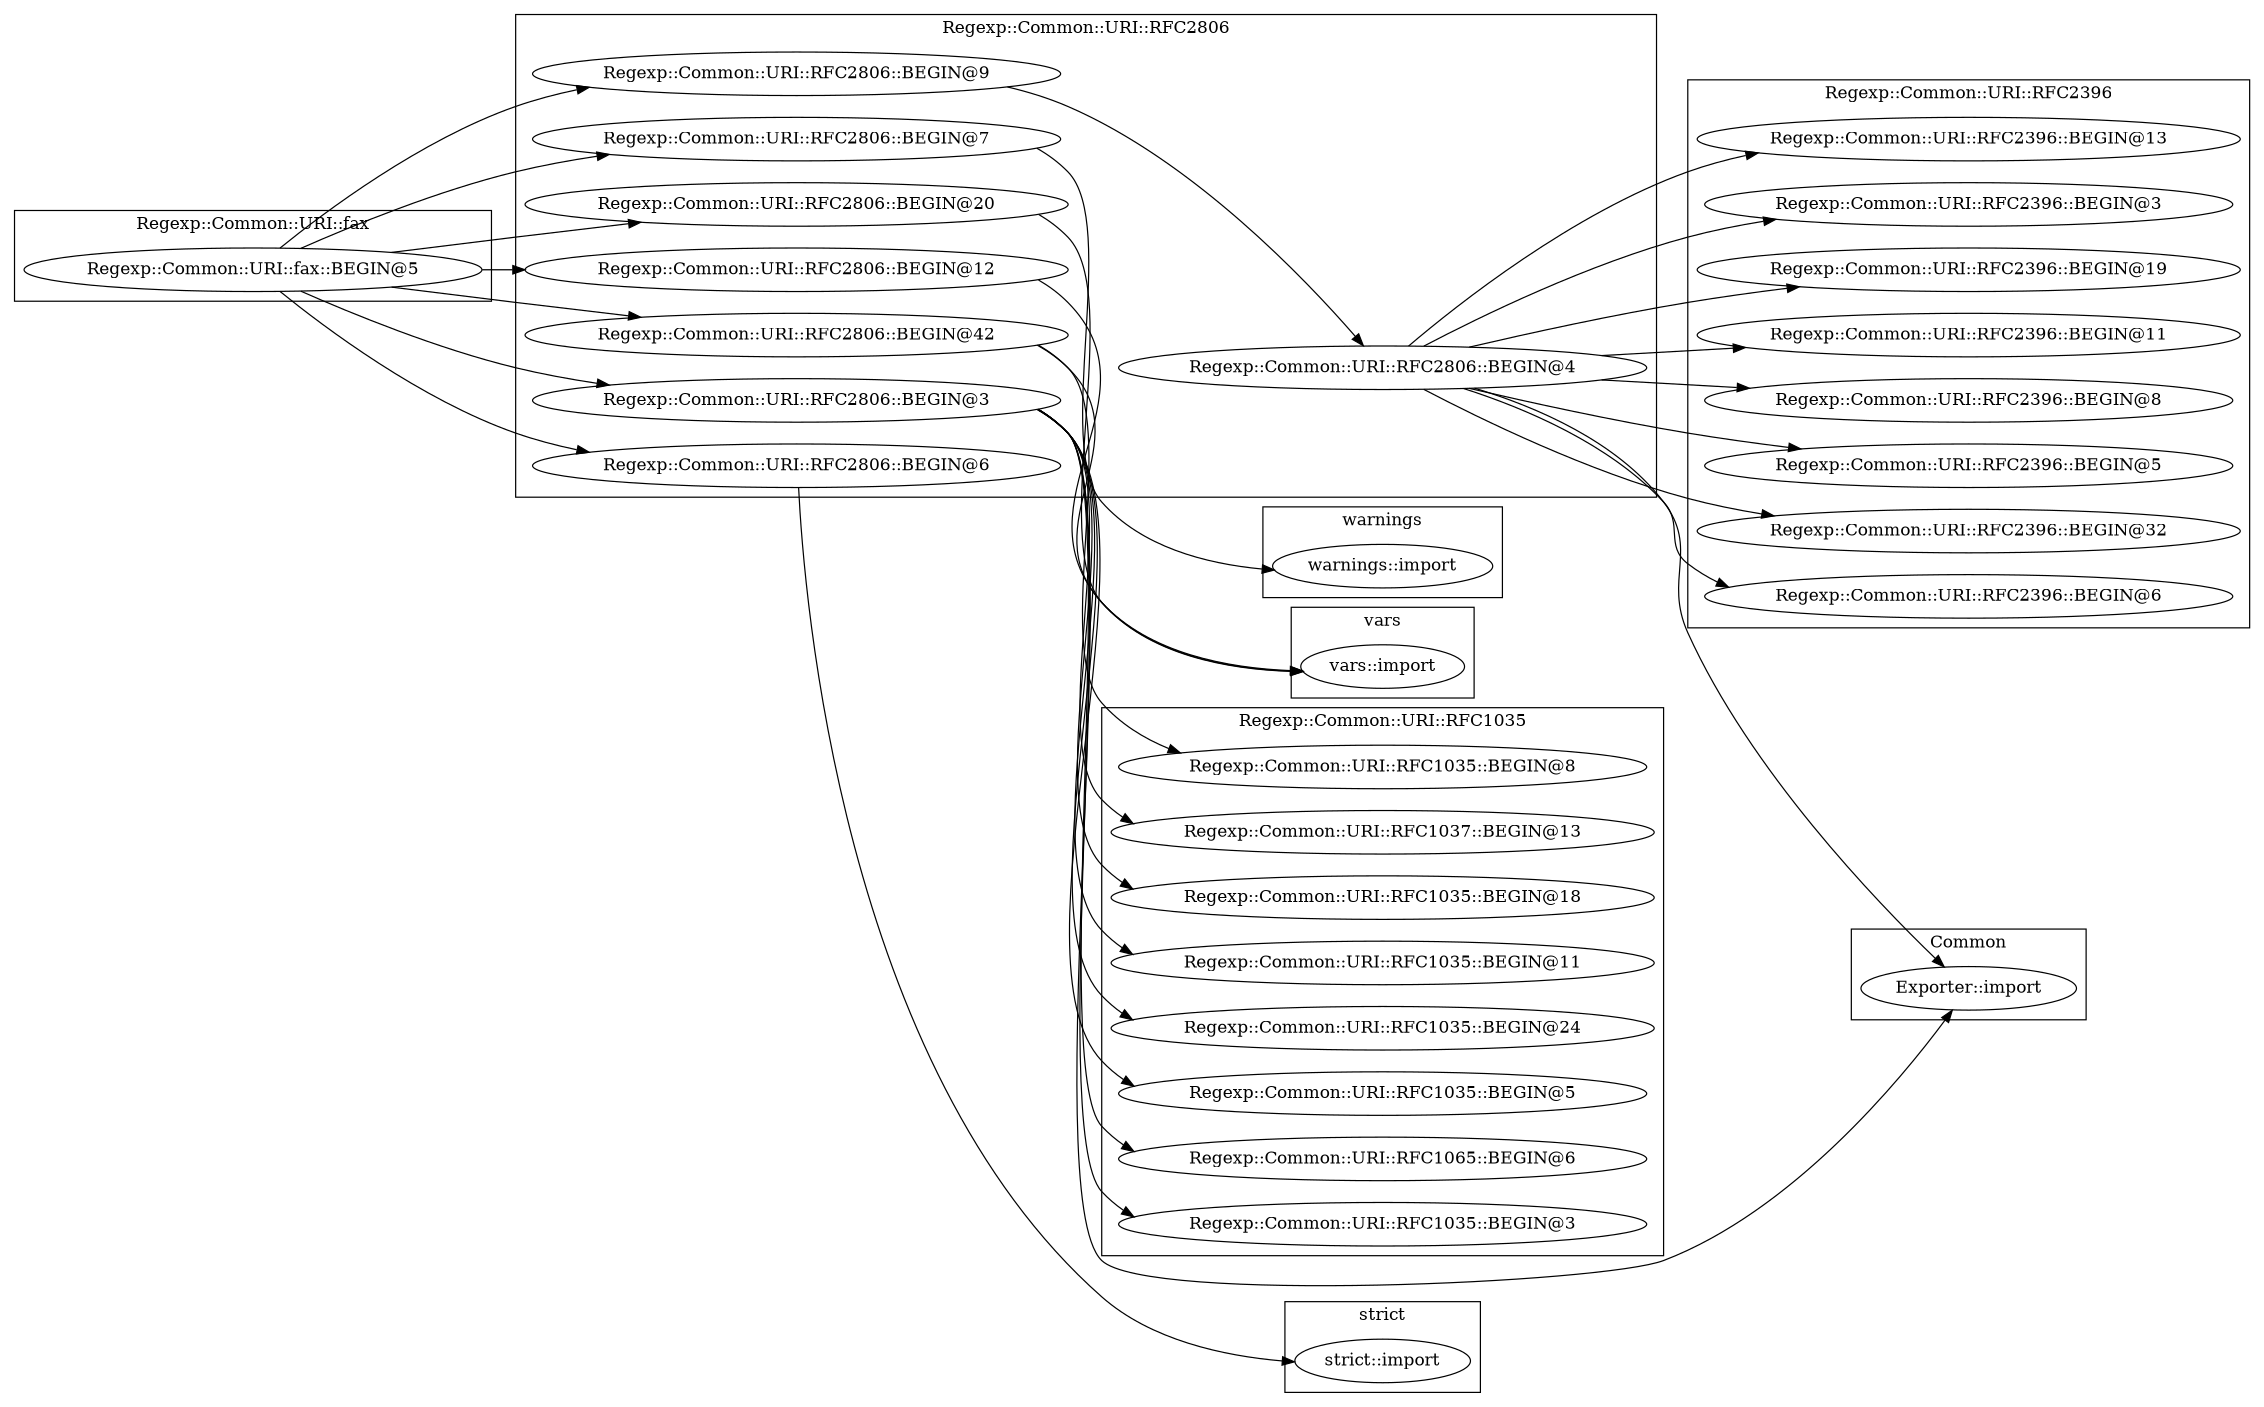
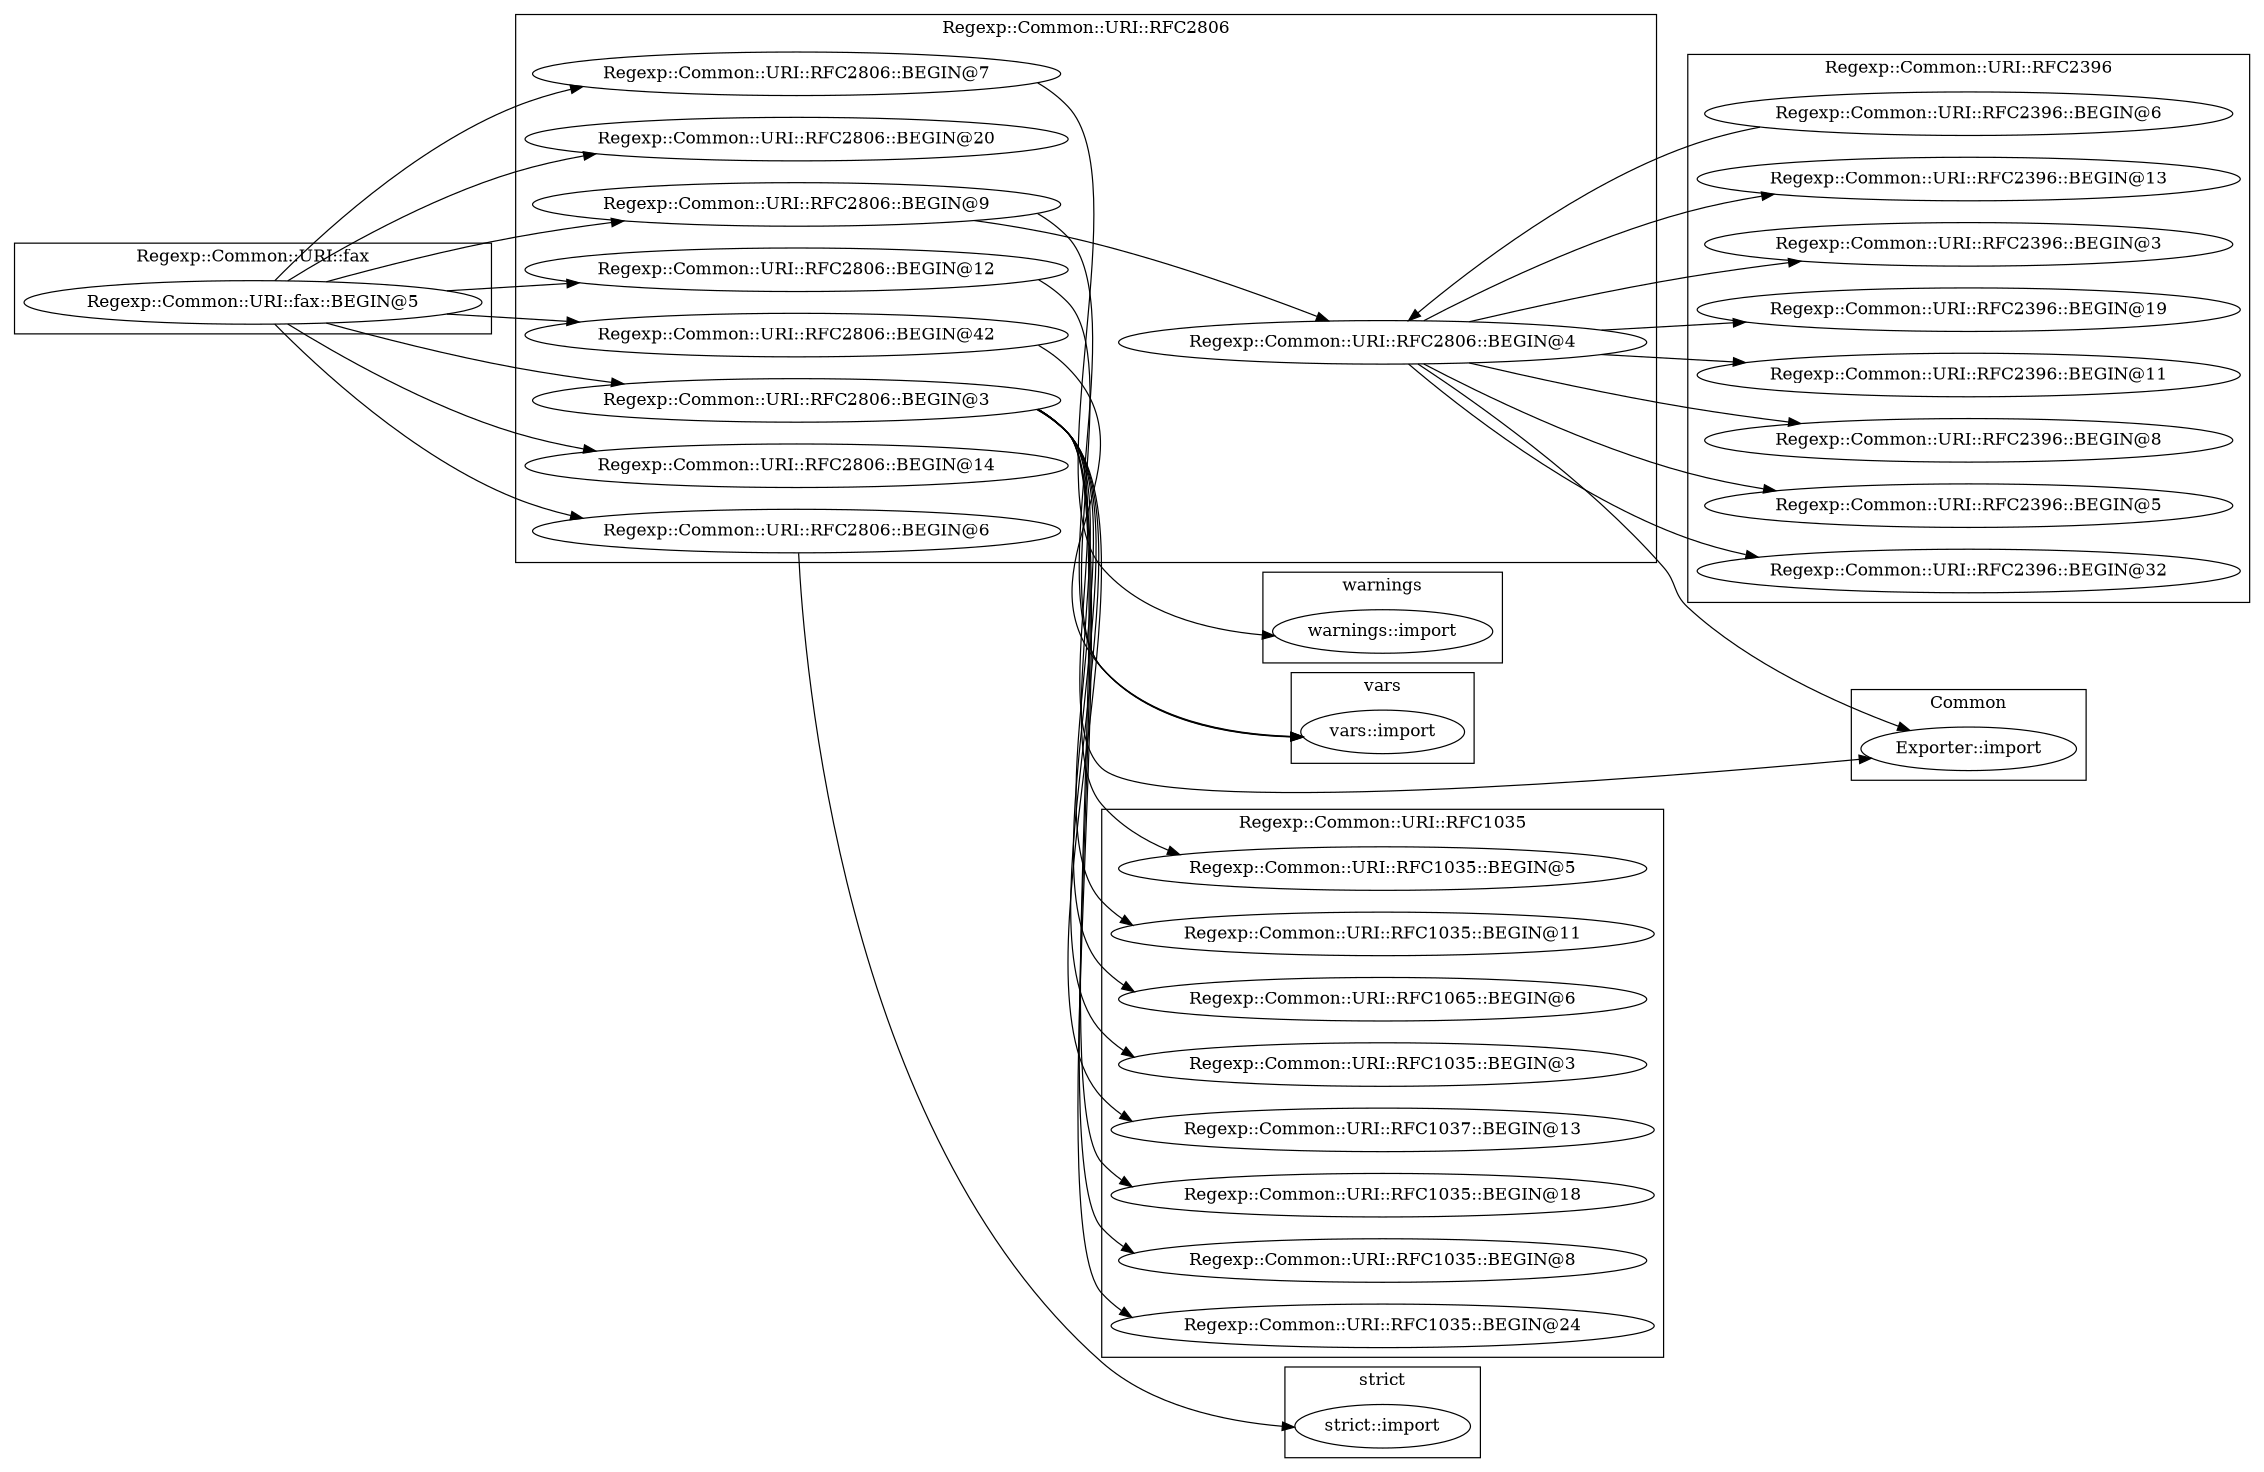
edge "Regexp::Common::URI::RFC2806::BEGIN@4" -> "Regexp::Common::URI::RFC2396::BEGIN@6": reversed
node "Regexp::Common::URI::RFC2806::BEGIN@14": added
edge "Regexp::Common::URI::RFC2806::BEGIN@20" -> "vars::import": now "Regexp::Common::URI::RFC2806::BEGIN@9" -> "vars::import"
edge "Regexp::Common::URI::RFC2806::BEGIN@42" -> "Regexp::Common::URI::RFC1035::BEGIN@8": now "Regexp::Common::URI::RFC2806::BEGIN@3" -> "Regexp::Common::URI::RFC1035::BEGIN@8"
